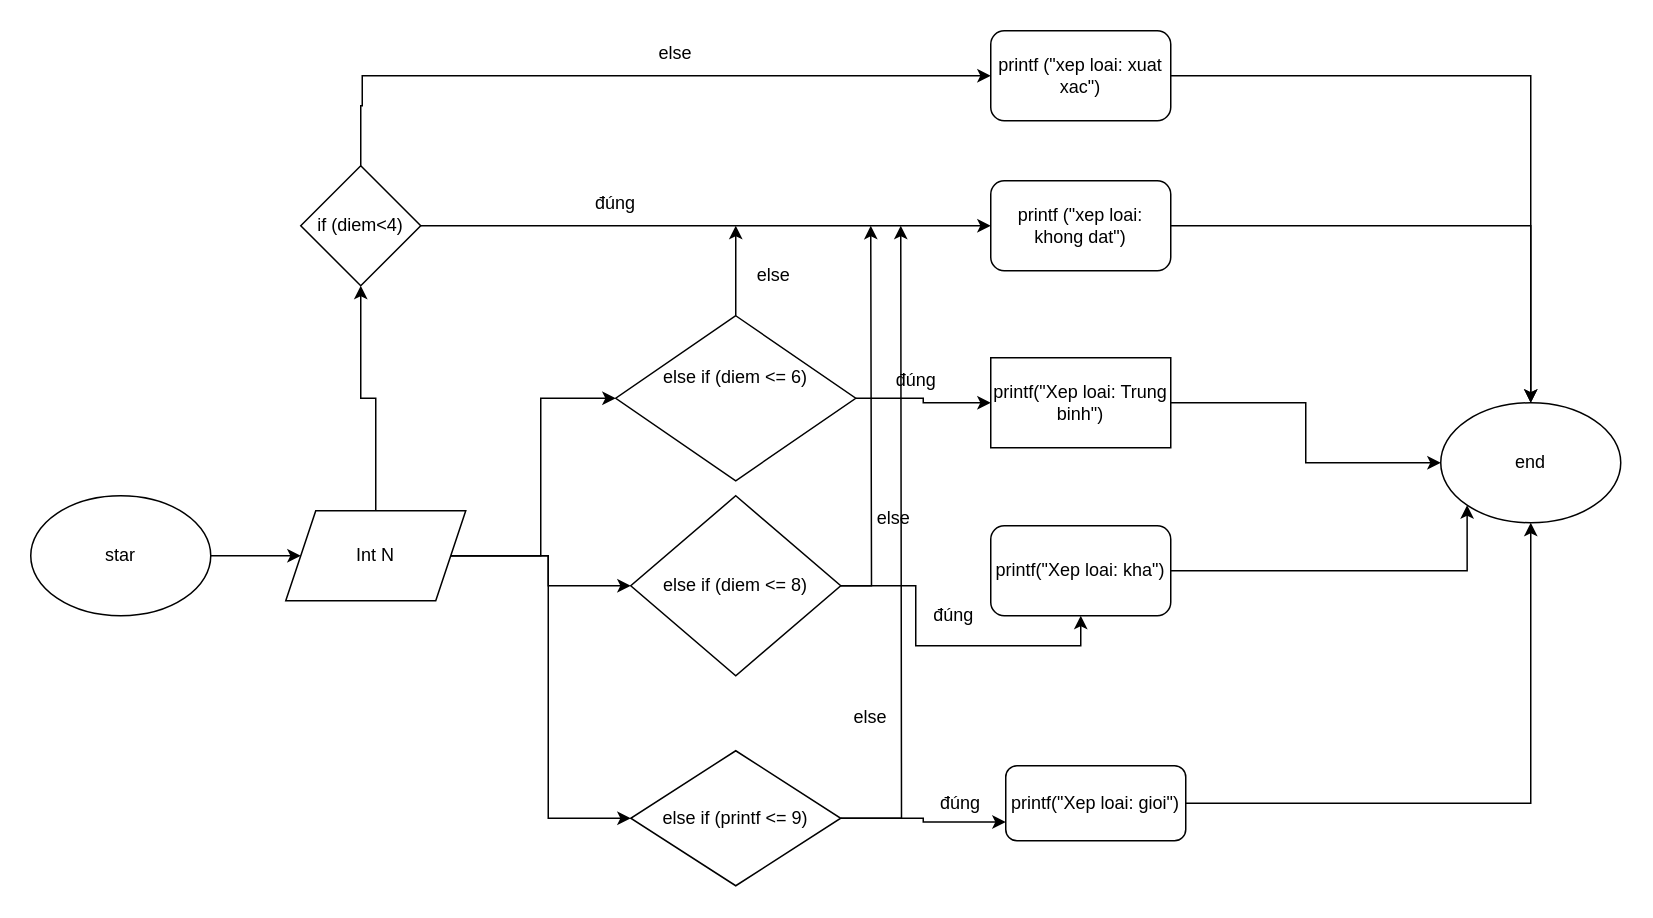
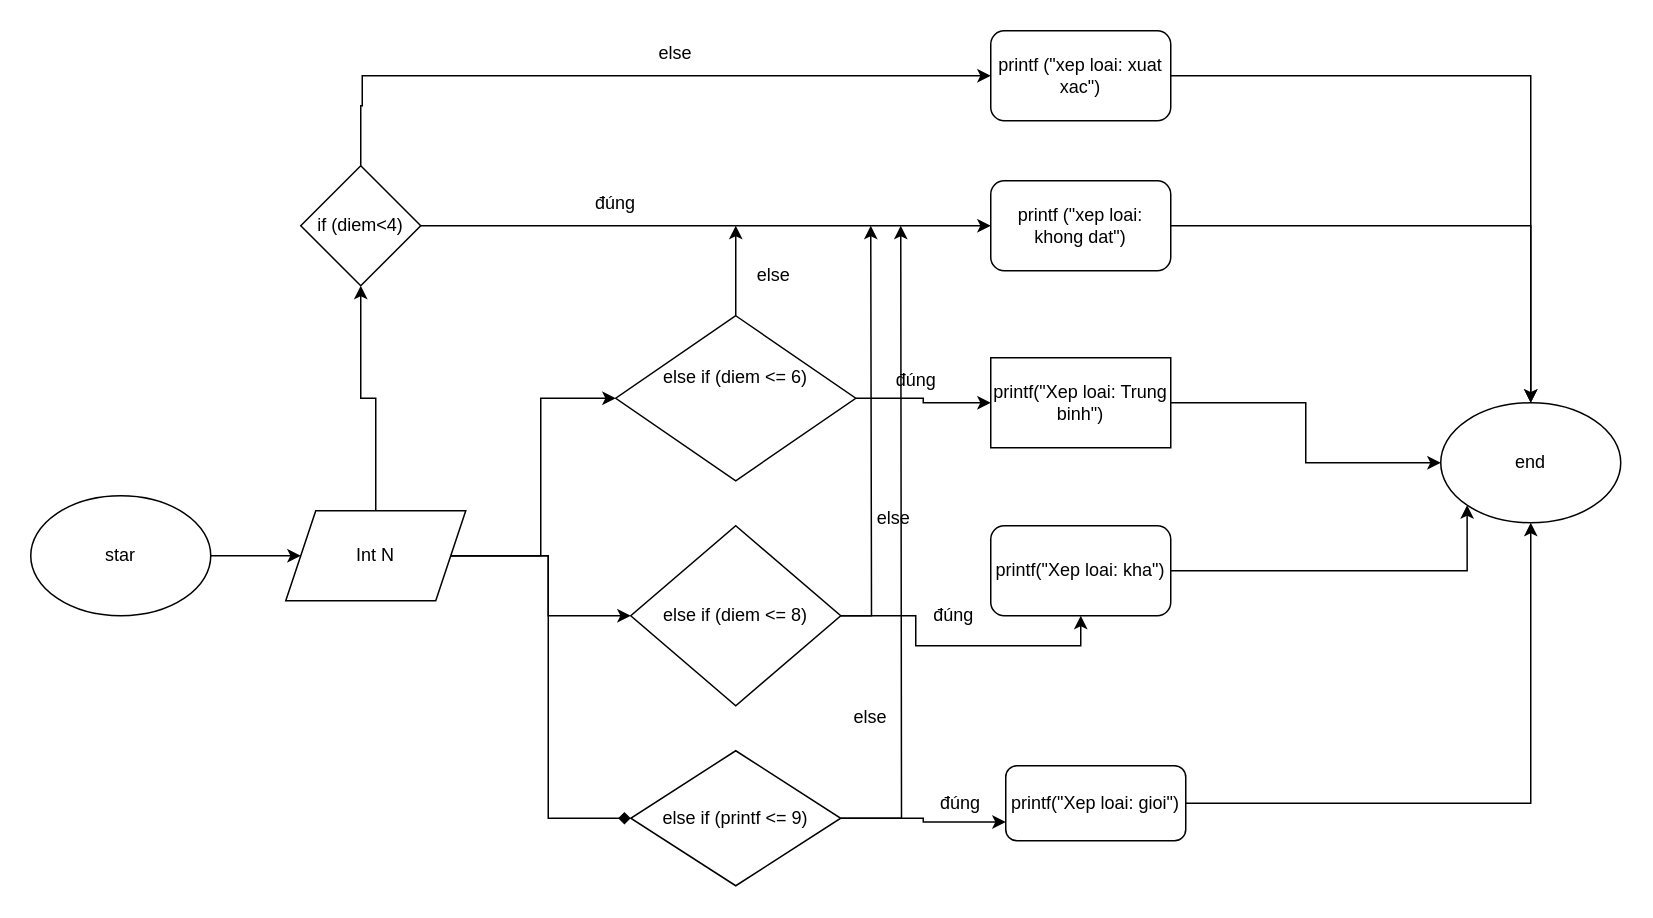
node "else if (diem <= 8)": moved (736, 586) -> (736, 616)
edge "Int N" -> "else if (printf <= 9)": arrowhead classic -> diamond
